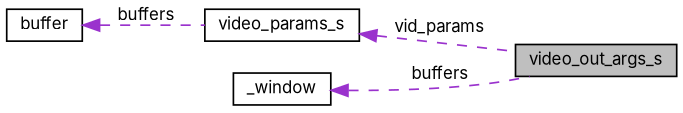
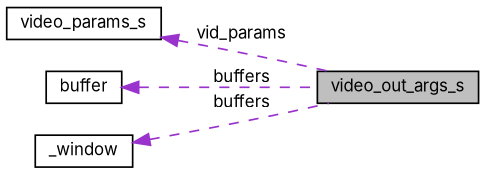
edge "video_params_s" -> "buffer": now "video_out_args_s" -> "buffer"
